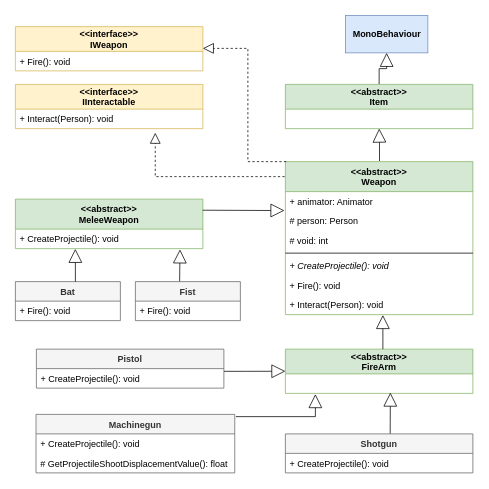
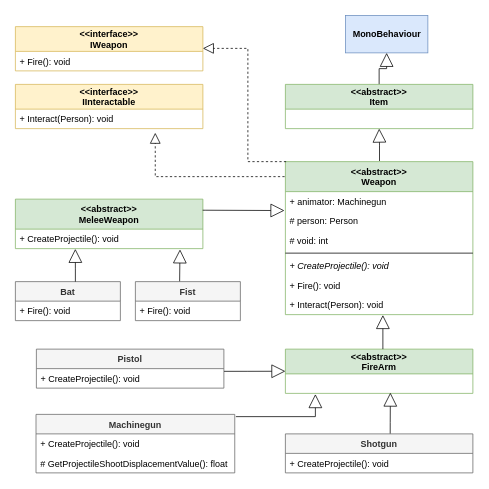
node "+ animator: Animator": label "+ animator: Animator" -> "+ animator: Machinegun"
